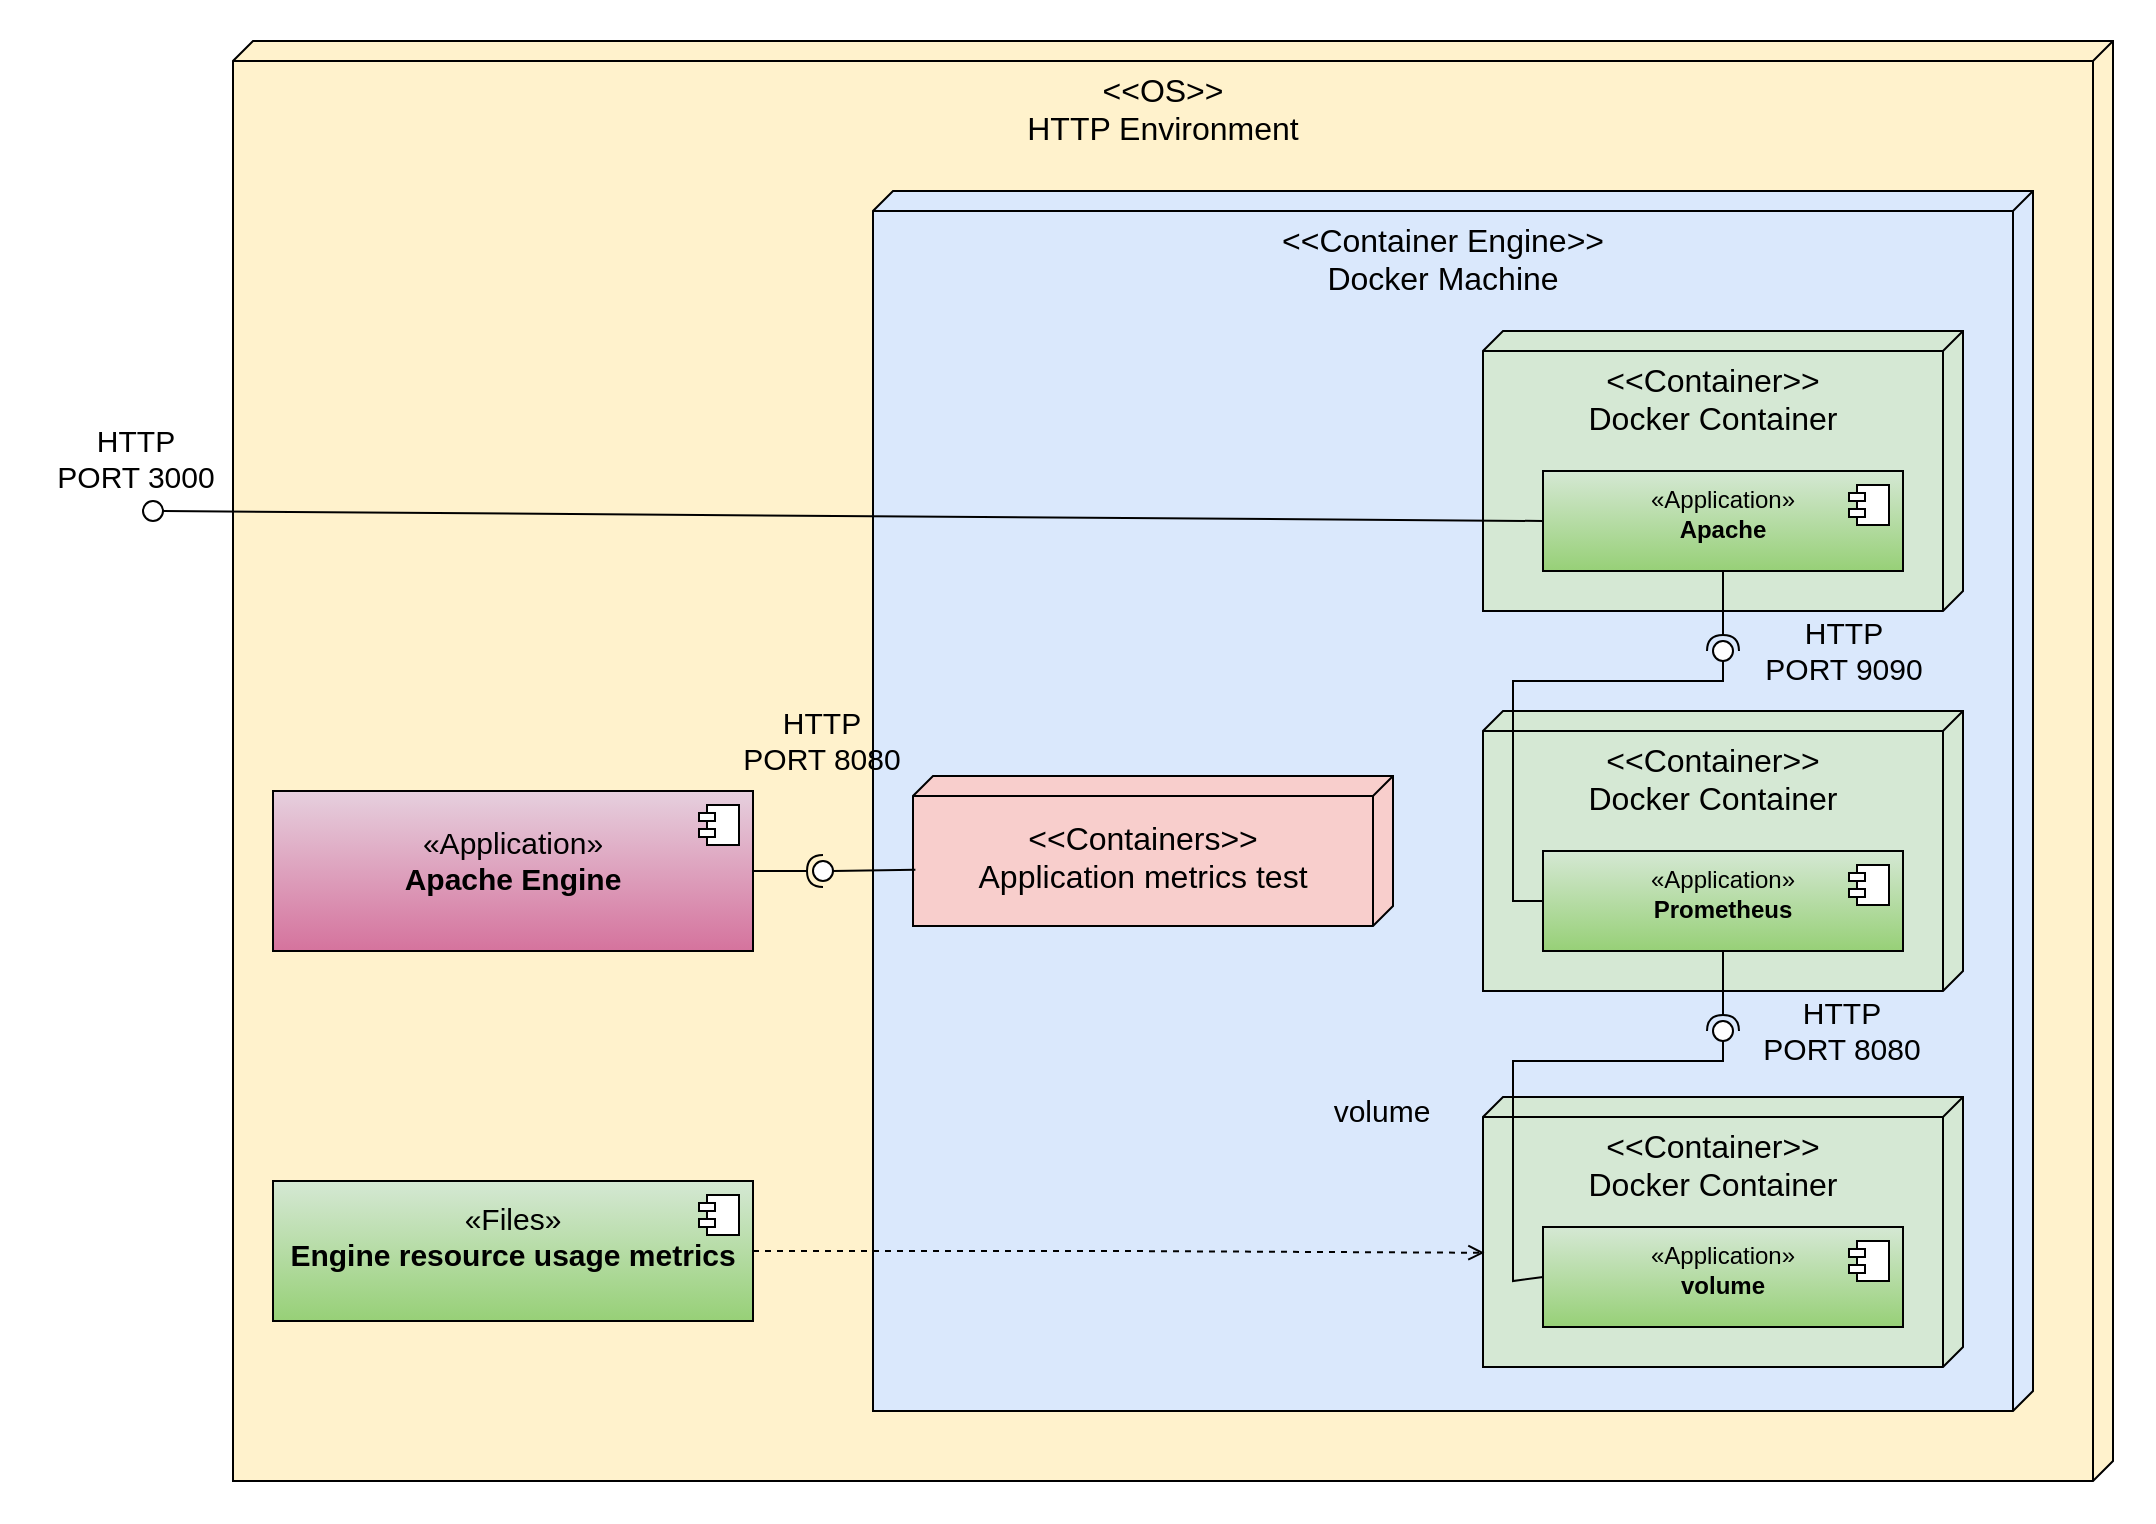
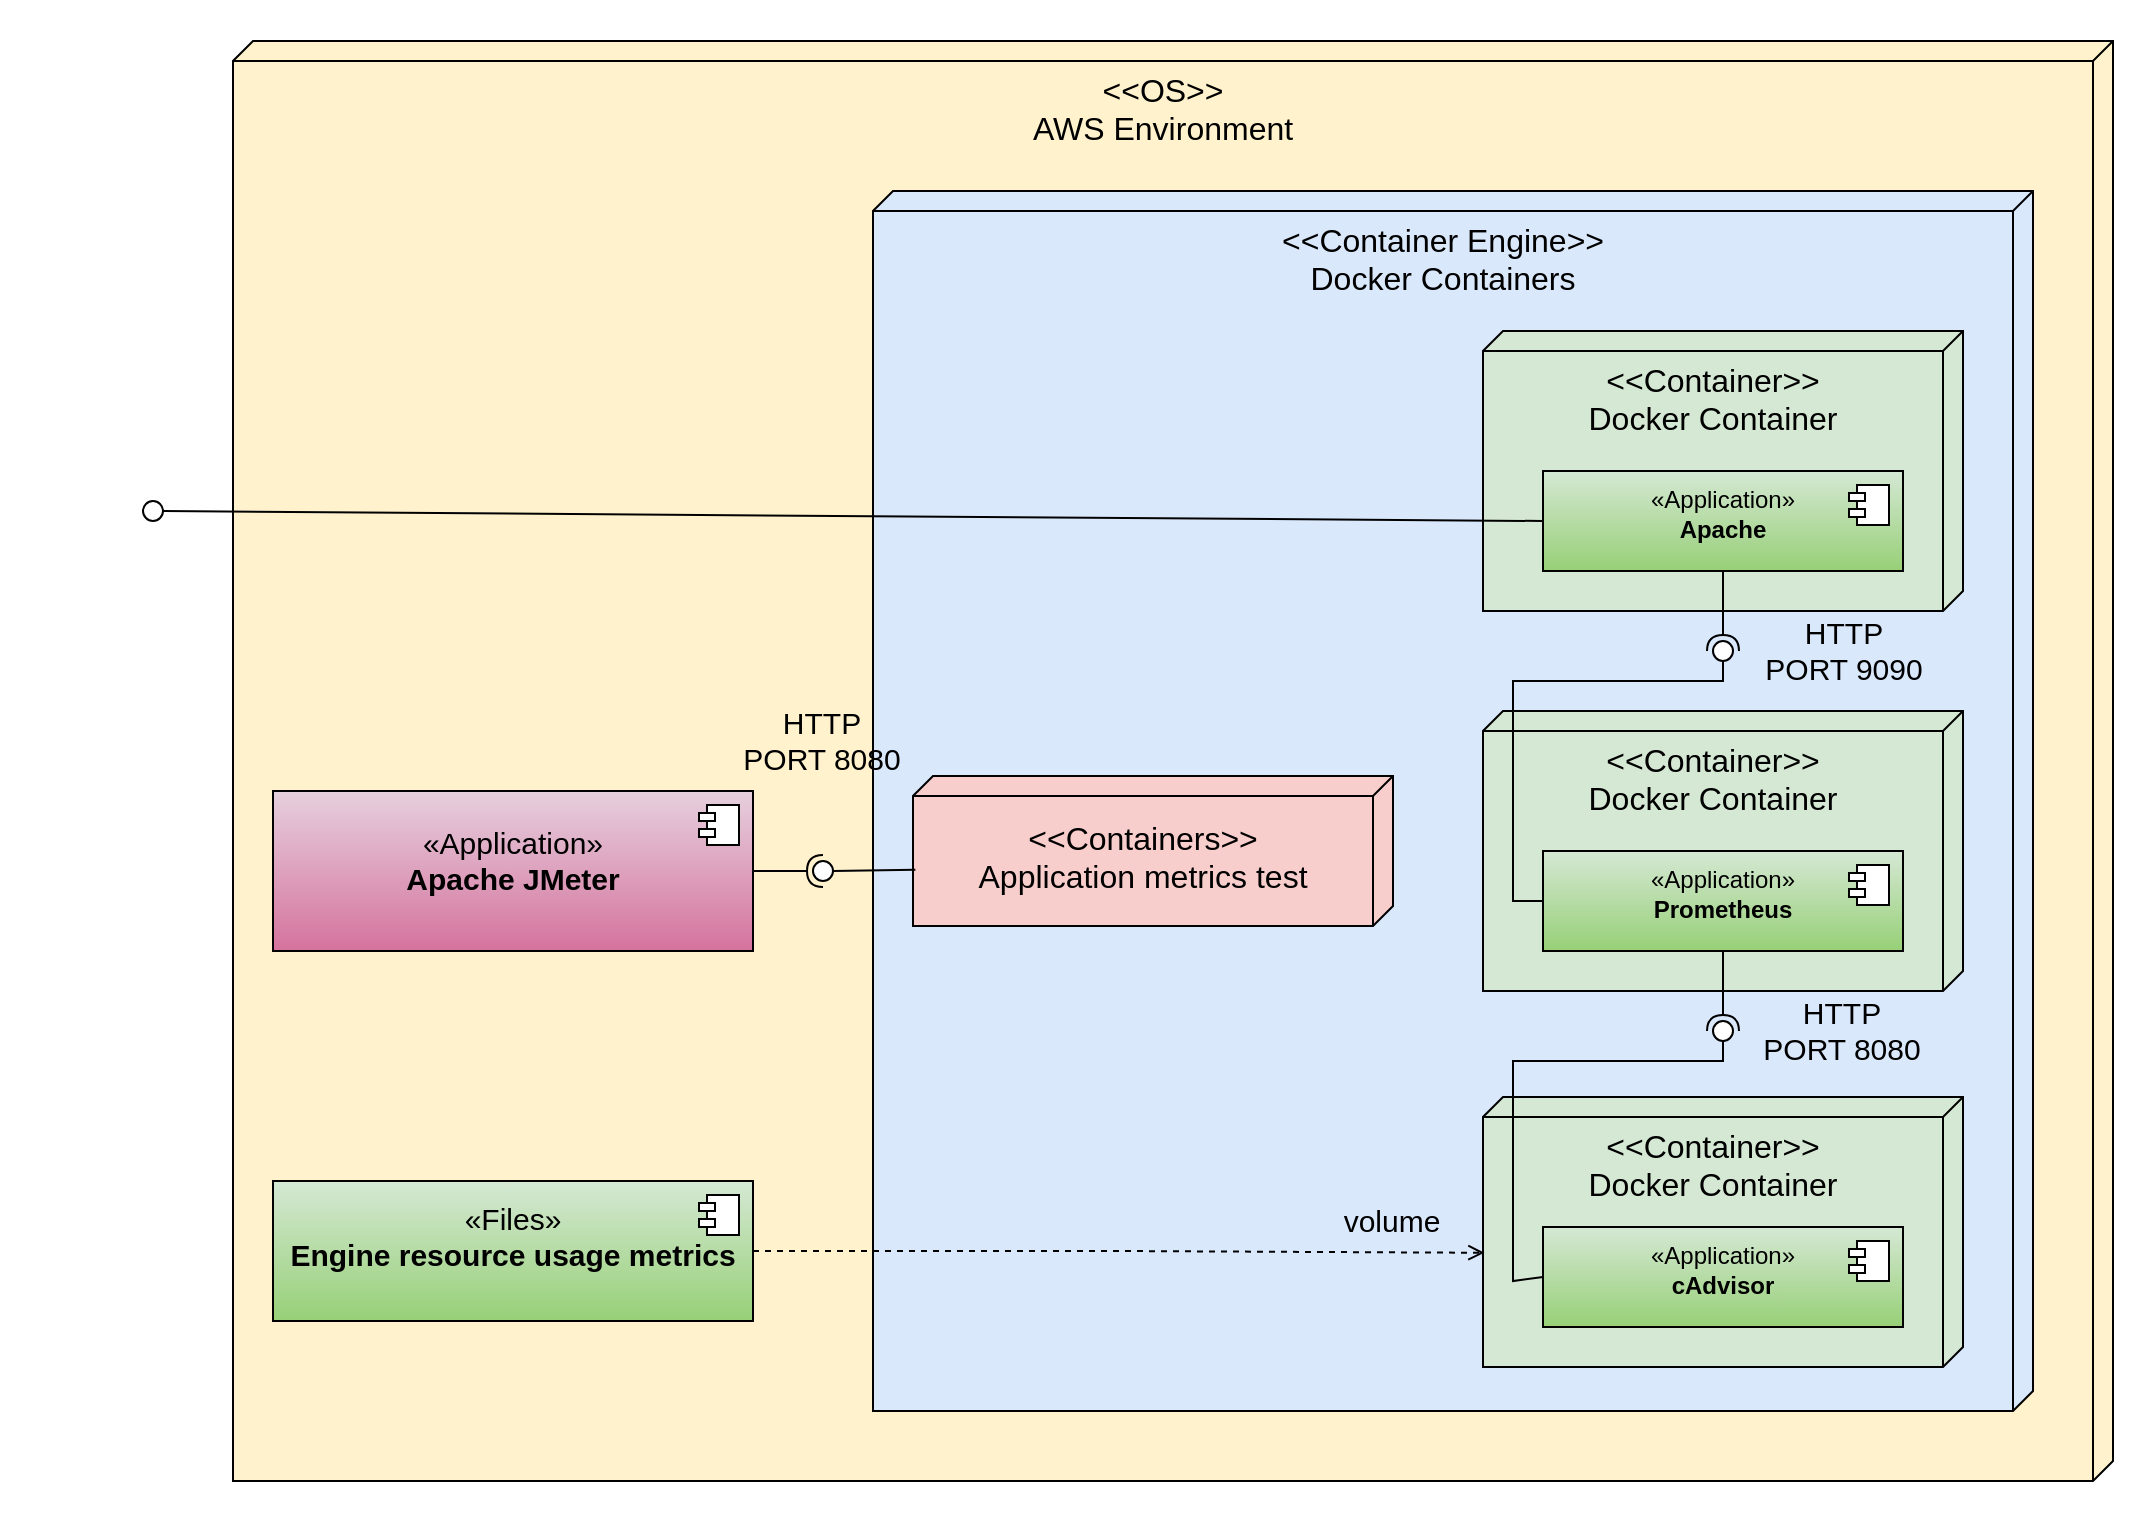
node "<<OS>> HTTP Environment": label "<<OS>> HTTP Environment" -> "<<OS>> AWS Environment"
node "<<Container Engine>> Docker Machine": label "<<Container Engine>> Docker Machine" -> "<<Container Engine>> Docker Containers"
node "HTTP PORT 3000": removed
node "«Application»Apache Engine": label "«Application»Apache Engine" -> "«Application»Apache JMeter"
node "volume": moved (1383, 1111) -> (1393, 1221)
node "«Application» volume": label "«Application» volume" -> "«Application» cAdvisor"
